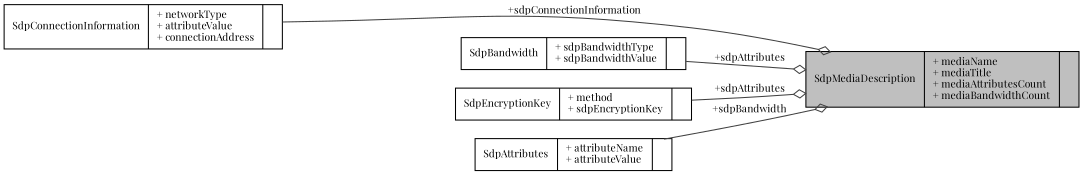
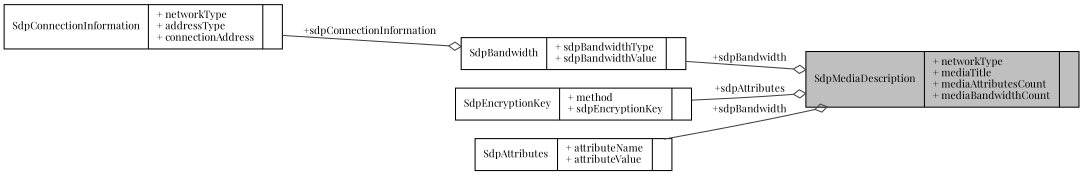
edge "SdpConnectionInformation" -> "SdpMediaDescription": now "SdpConnectionInformation" -> "SdpBandwidth"
node "SdpConnectionInformation": text "+ attributeValue" -> "+ addressType"
edge "SdpBandwidth" -> "SdpMediaDescription": label " +sdpAttributes" -> " +sdpBandwidth"
node "SdpMediaDescription": text "+ mediaName" -> "+ networkType"
